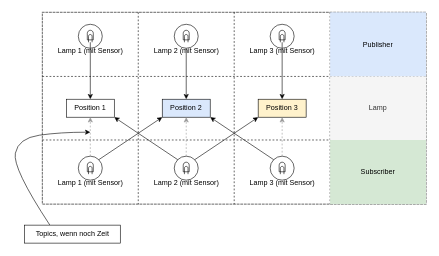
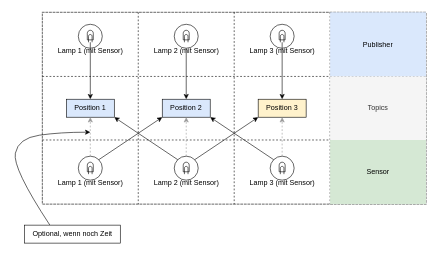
node "Position 1": fillcolor #ffffff -> #dae8fc
node "Lamp": label "Lamp" -> "Topics"
node "Subscriber": label "Subscriber" -> "Sensor"
node "Topics, wenn noch Zeit": label "Topics, wenn noch Zeit" -> "Optional, wenn noch Zeit"
